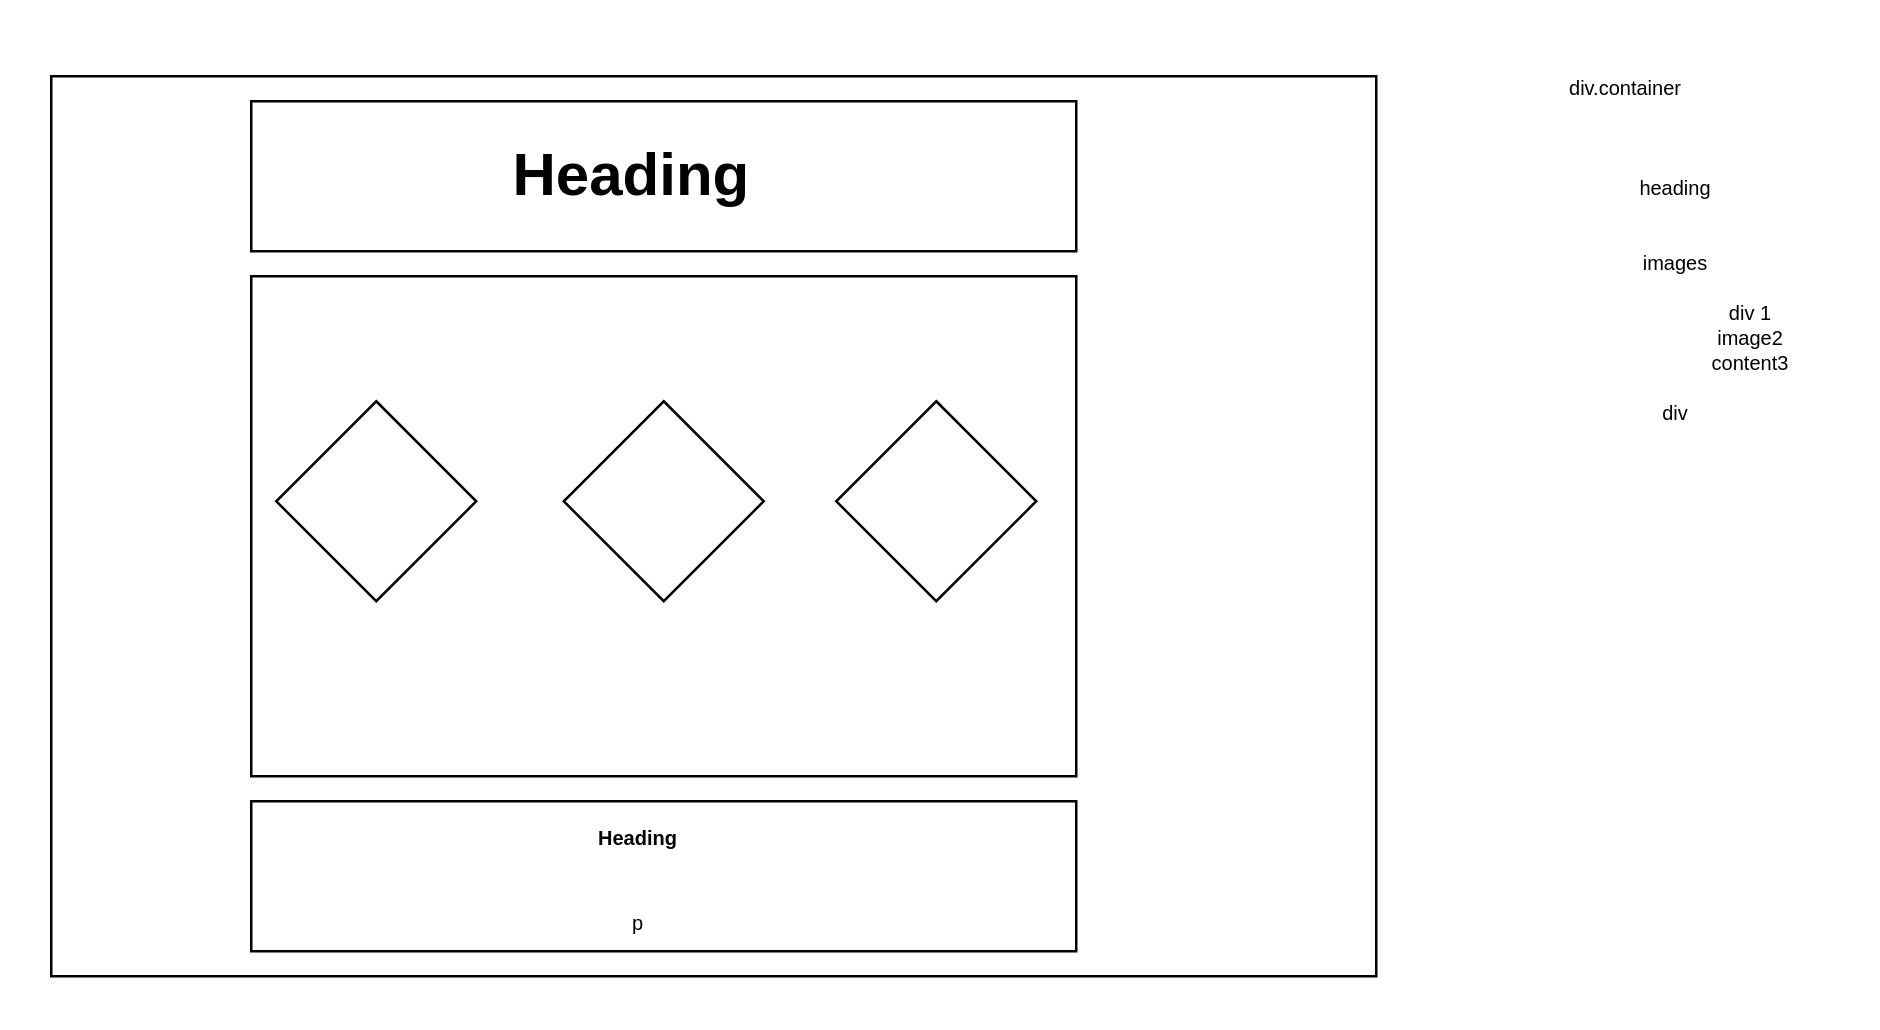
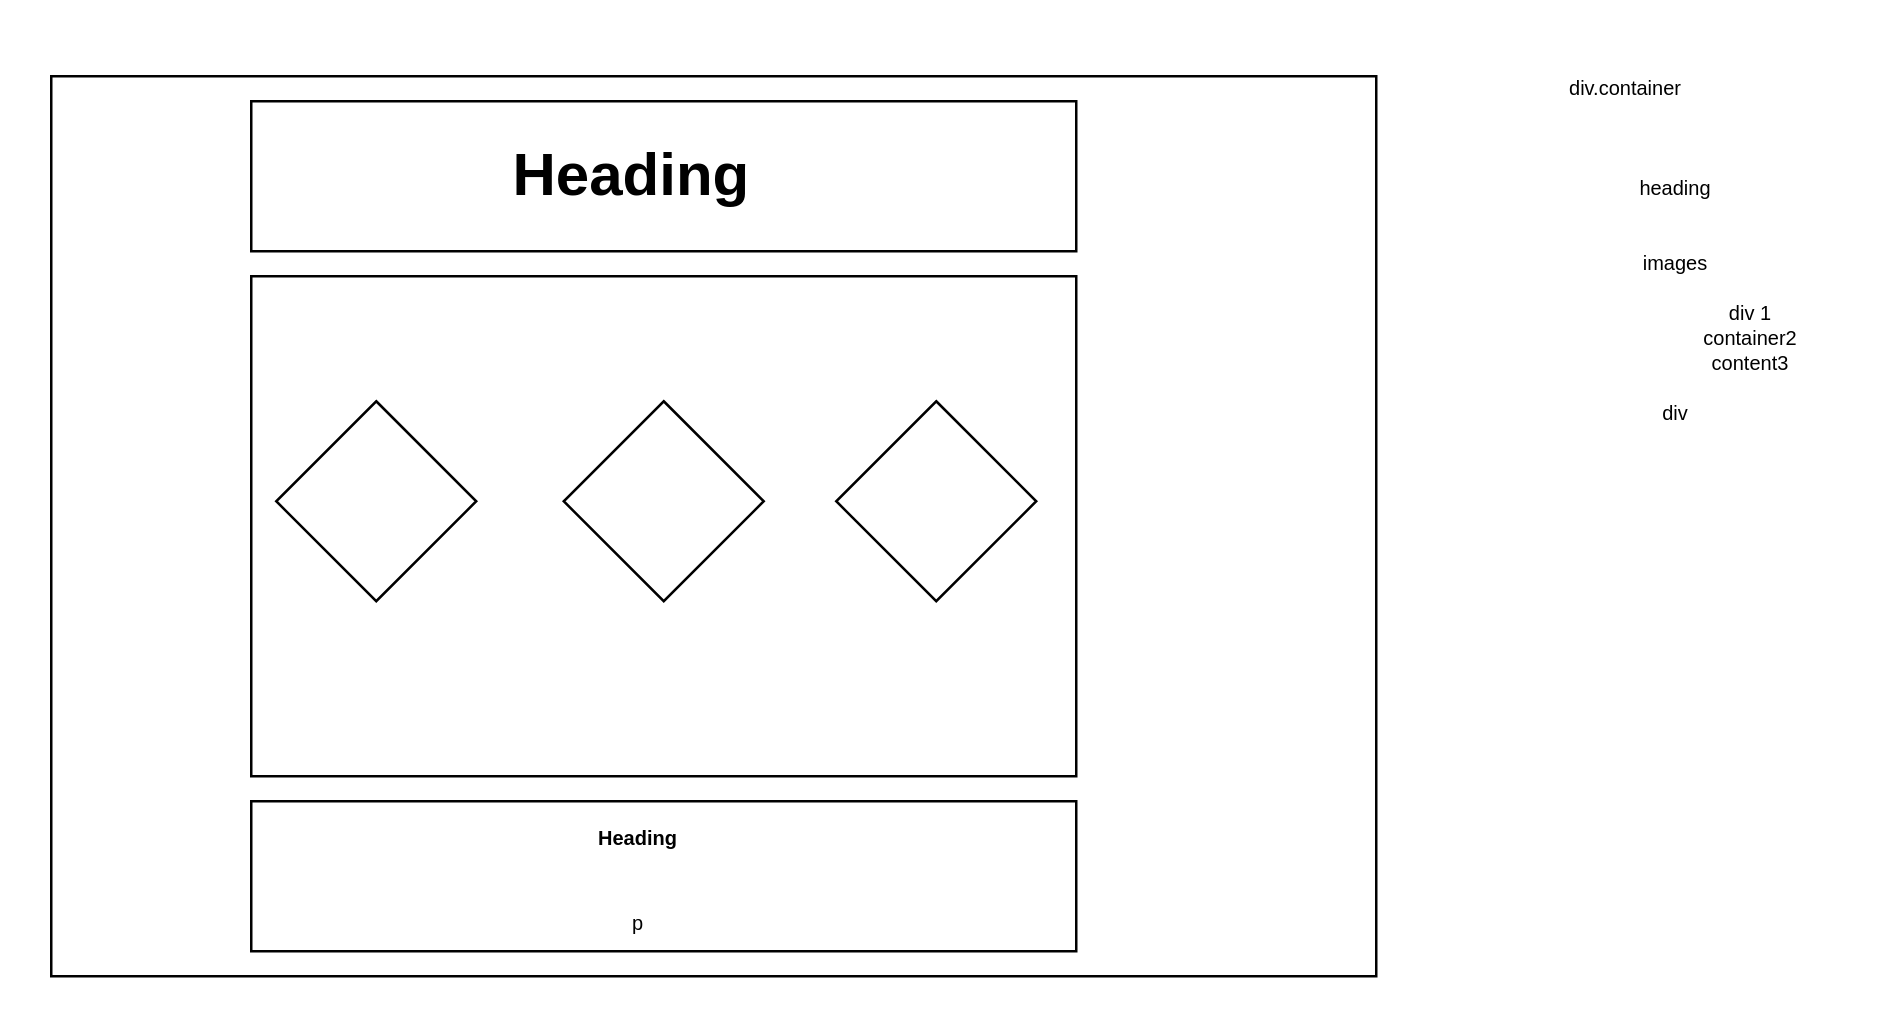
node "image2": label "image2" -> "container2"
